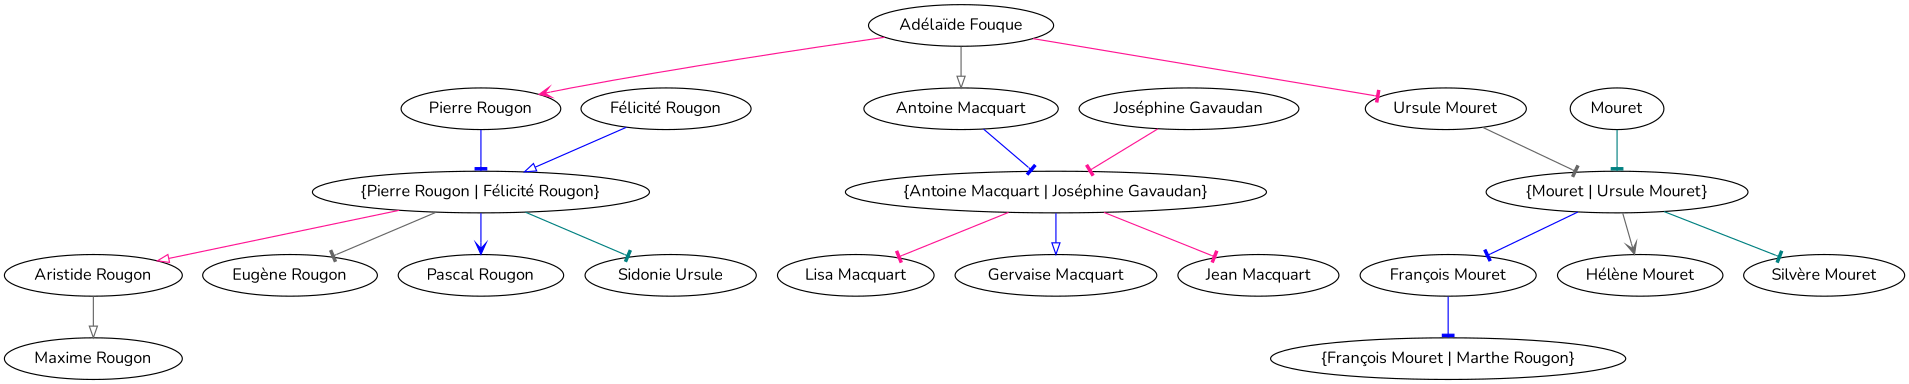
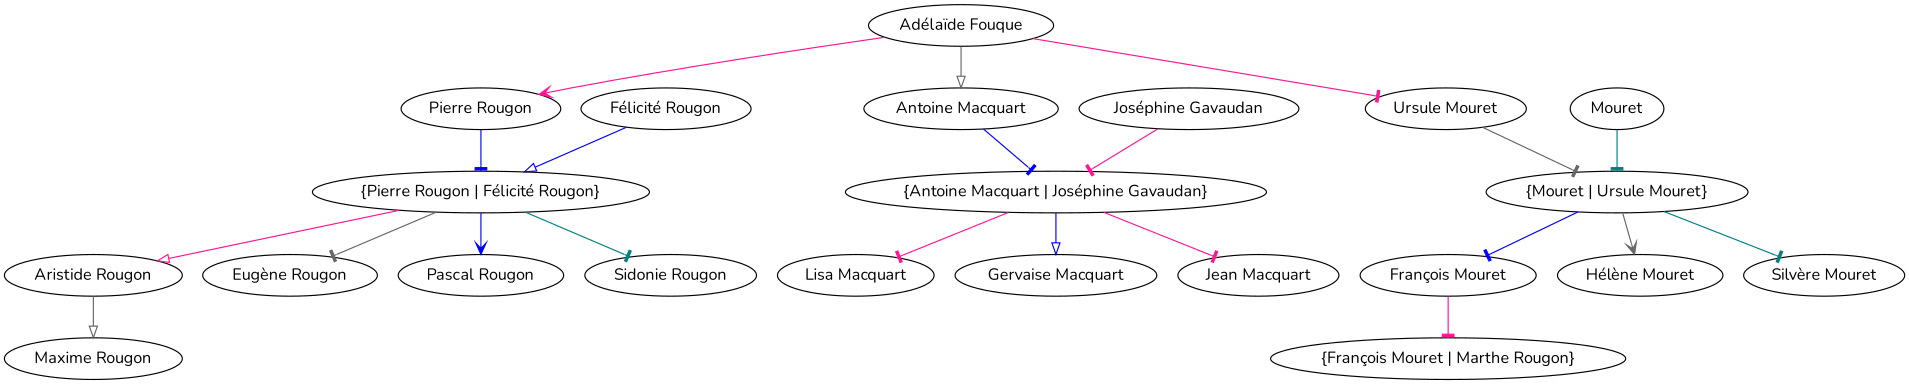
node "Sidonie Ursule": label "Sidonie Ursule" -> "Sidonie Rougon"
edge "François Mouret" -> "{François Mouret | Marthe Rougon}": color blue -> deeppink
